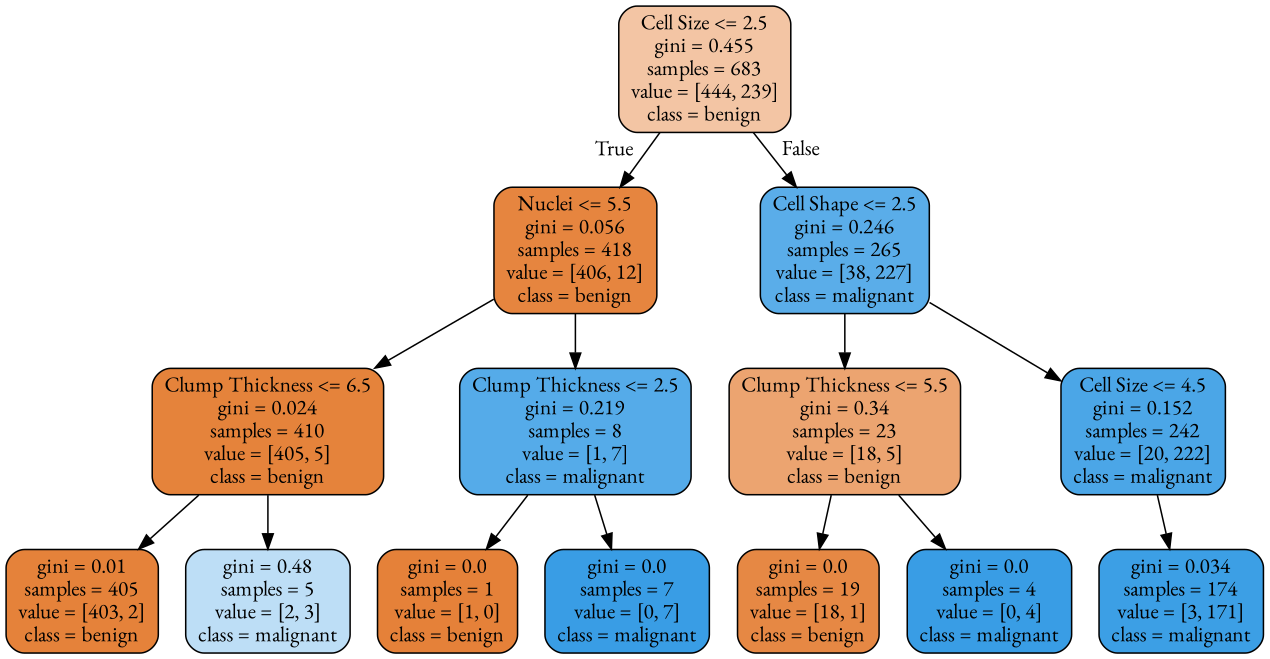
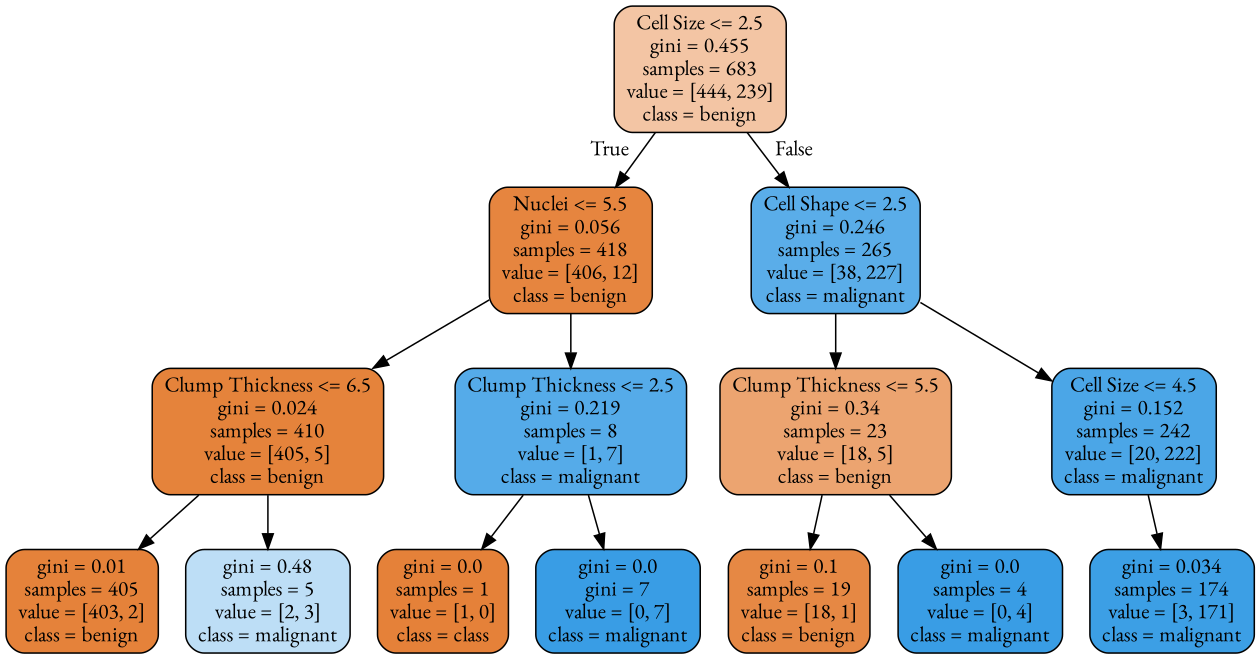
node "gini = 0.0 samples = 1 value = [1, 0] class = benign": label "gini = 0.0 samples = 1 value = [1, 0] class = benign" -> "gini = 0.0 samples = 1 value = [1, 0] class = class"
node "gini = 0.0 samples = 7 value = [0, 7] class = malignant": label "gini = 0.0 samples = 7 value = [0, 7] class = malignant" -> "gini = 0.0 gini = 7 value = [0, 7] class = malignant"
node "gini = 0.0 samples = 19 value = [18, 1] class = benign": label "gini = 0.0 samples = 19 value = [18, 1] class = benign" -> "gini = 0.1 samples = 19 value = [18, 1] class = benign"
